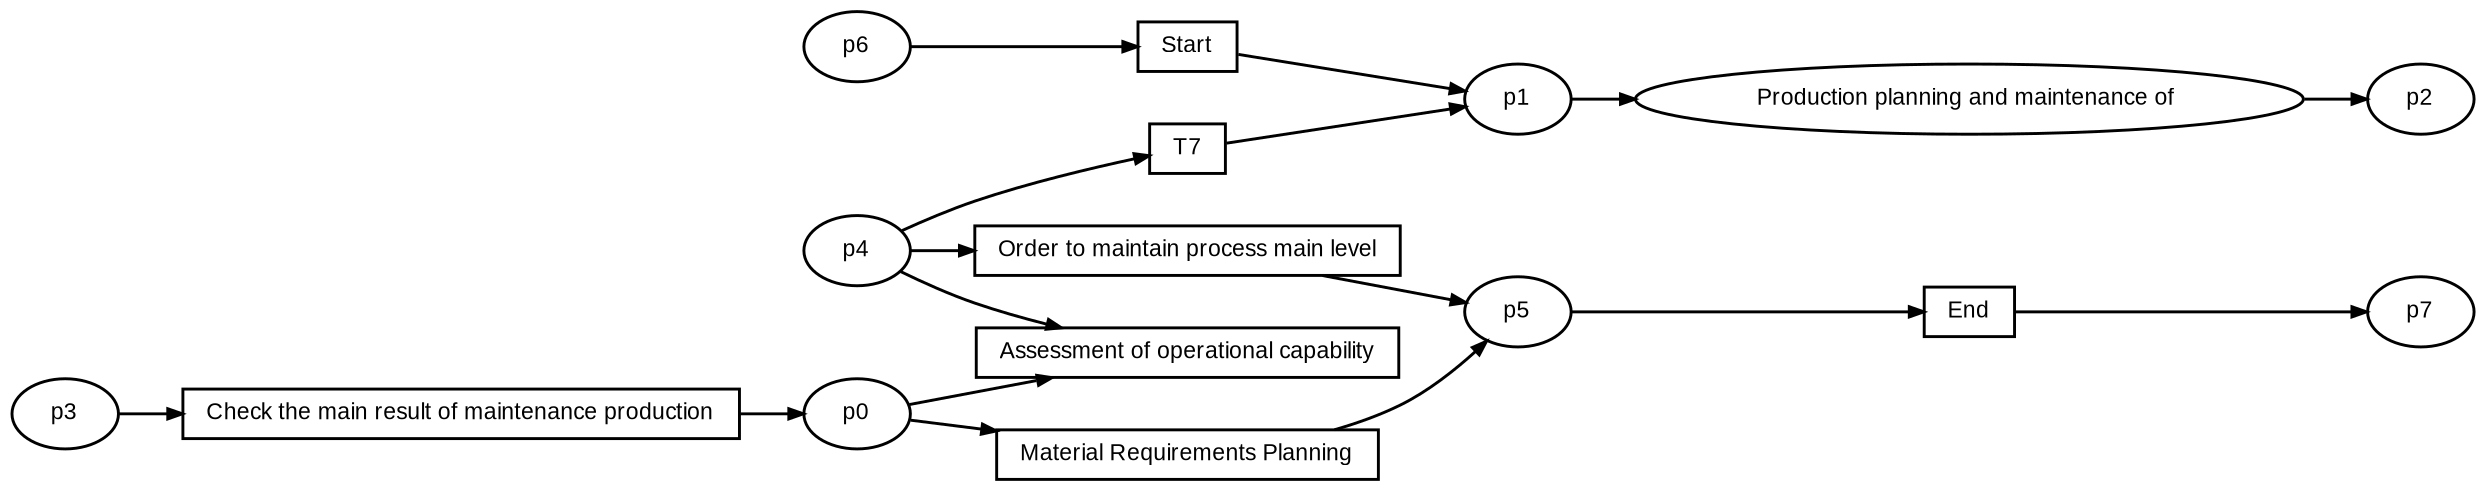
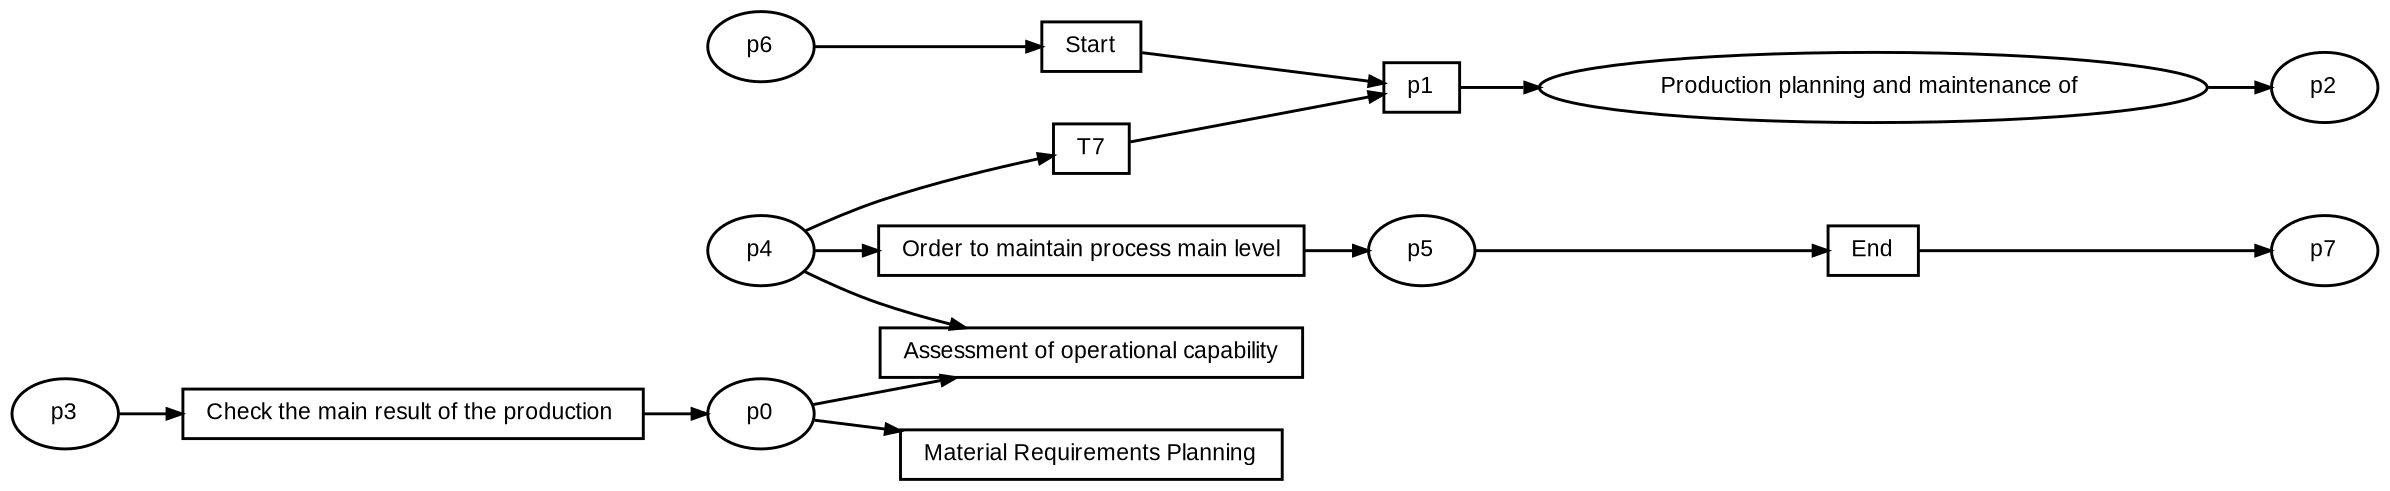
node "p1": shape ellipse -> box
edge "Material Requirements Planning" -> "p5": removed
node "Check the main result of maintenance production": label "Check the main result of maintenance production" -> "Check the main result of the production"
